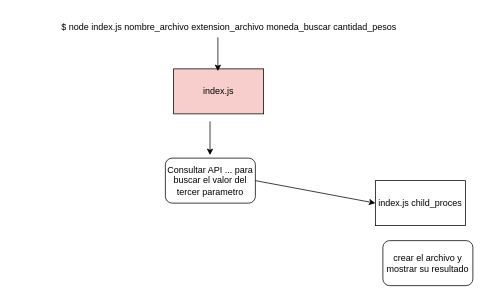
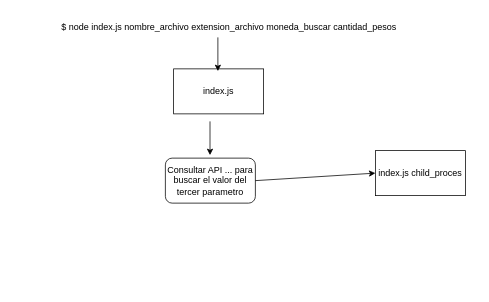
node "index.js": fillcolor #f8cecc -> #ffffff
node "index.js child_proces": moved (420, 203) -> (420, 173)
node "crear el archivo y mostrar su resultado": removed
